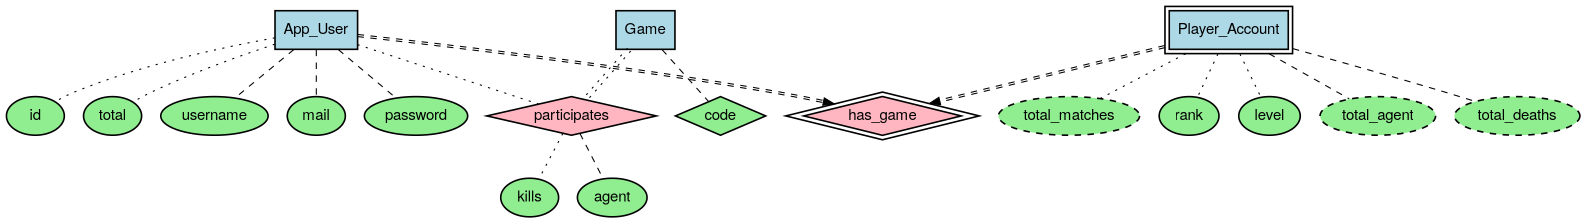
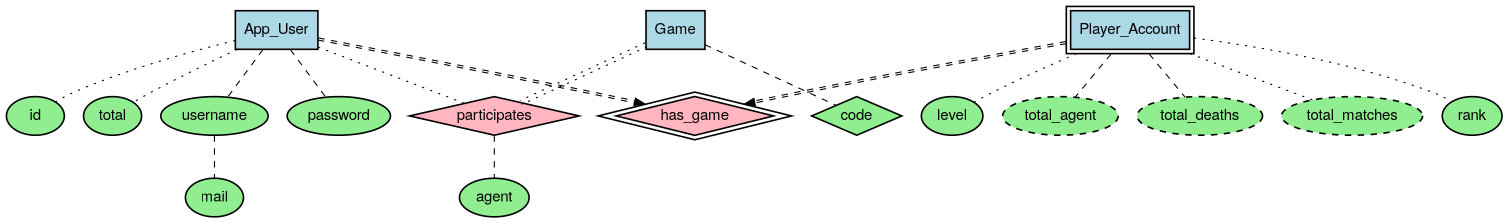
edge "App_User" -- "mail": now "username" -- "mail"
node "kills": removed
